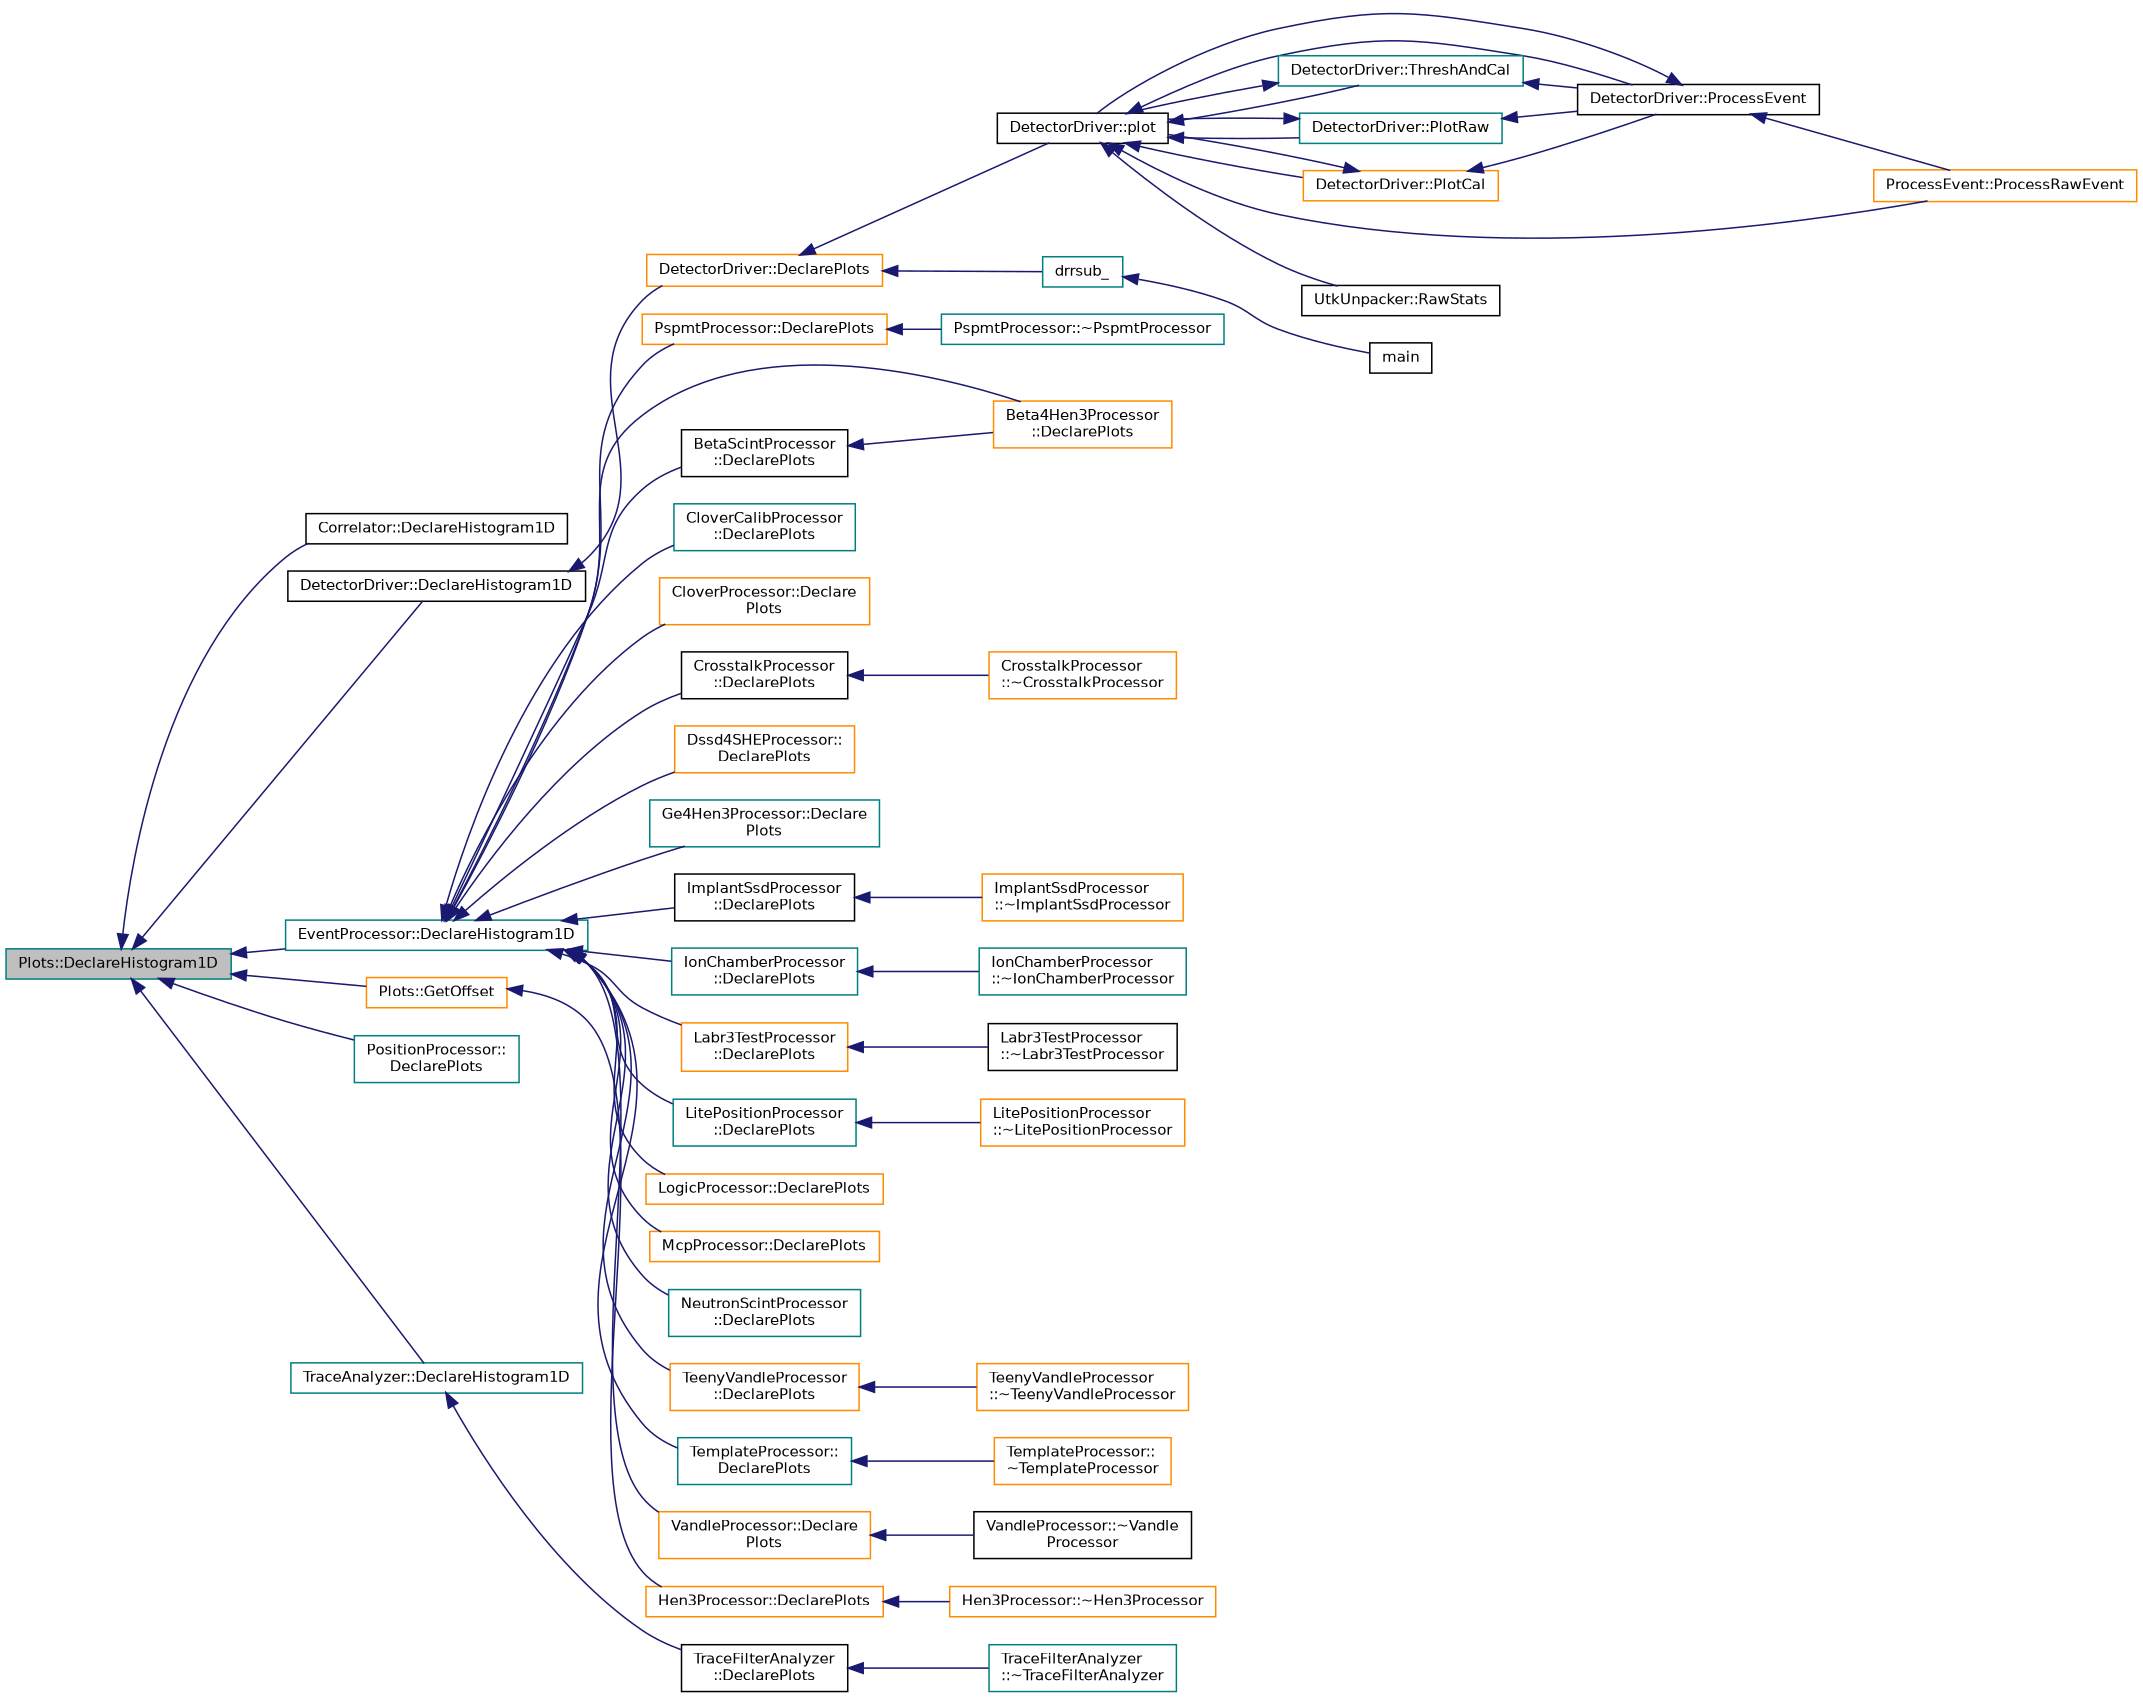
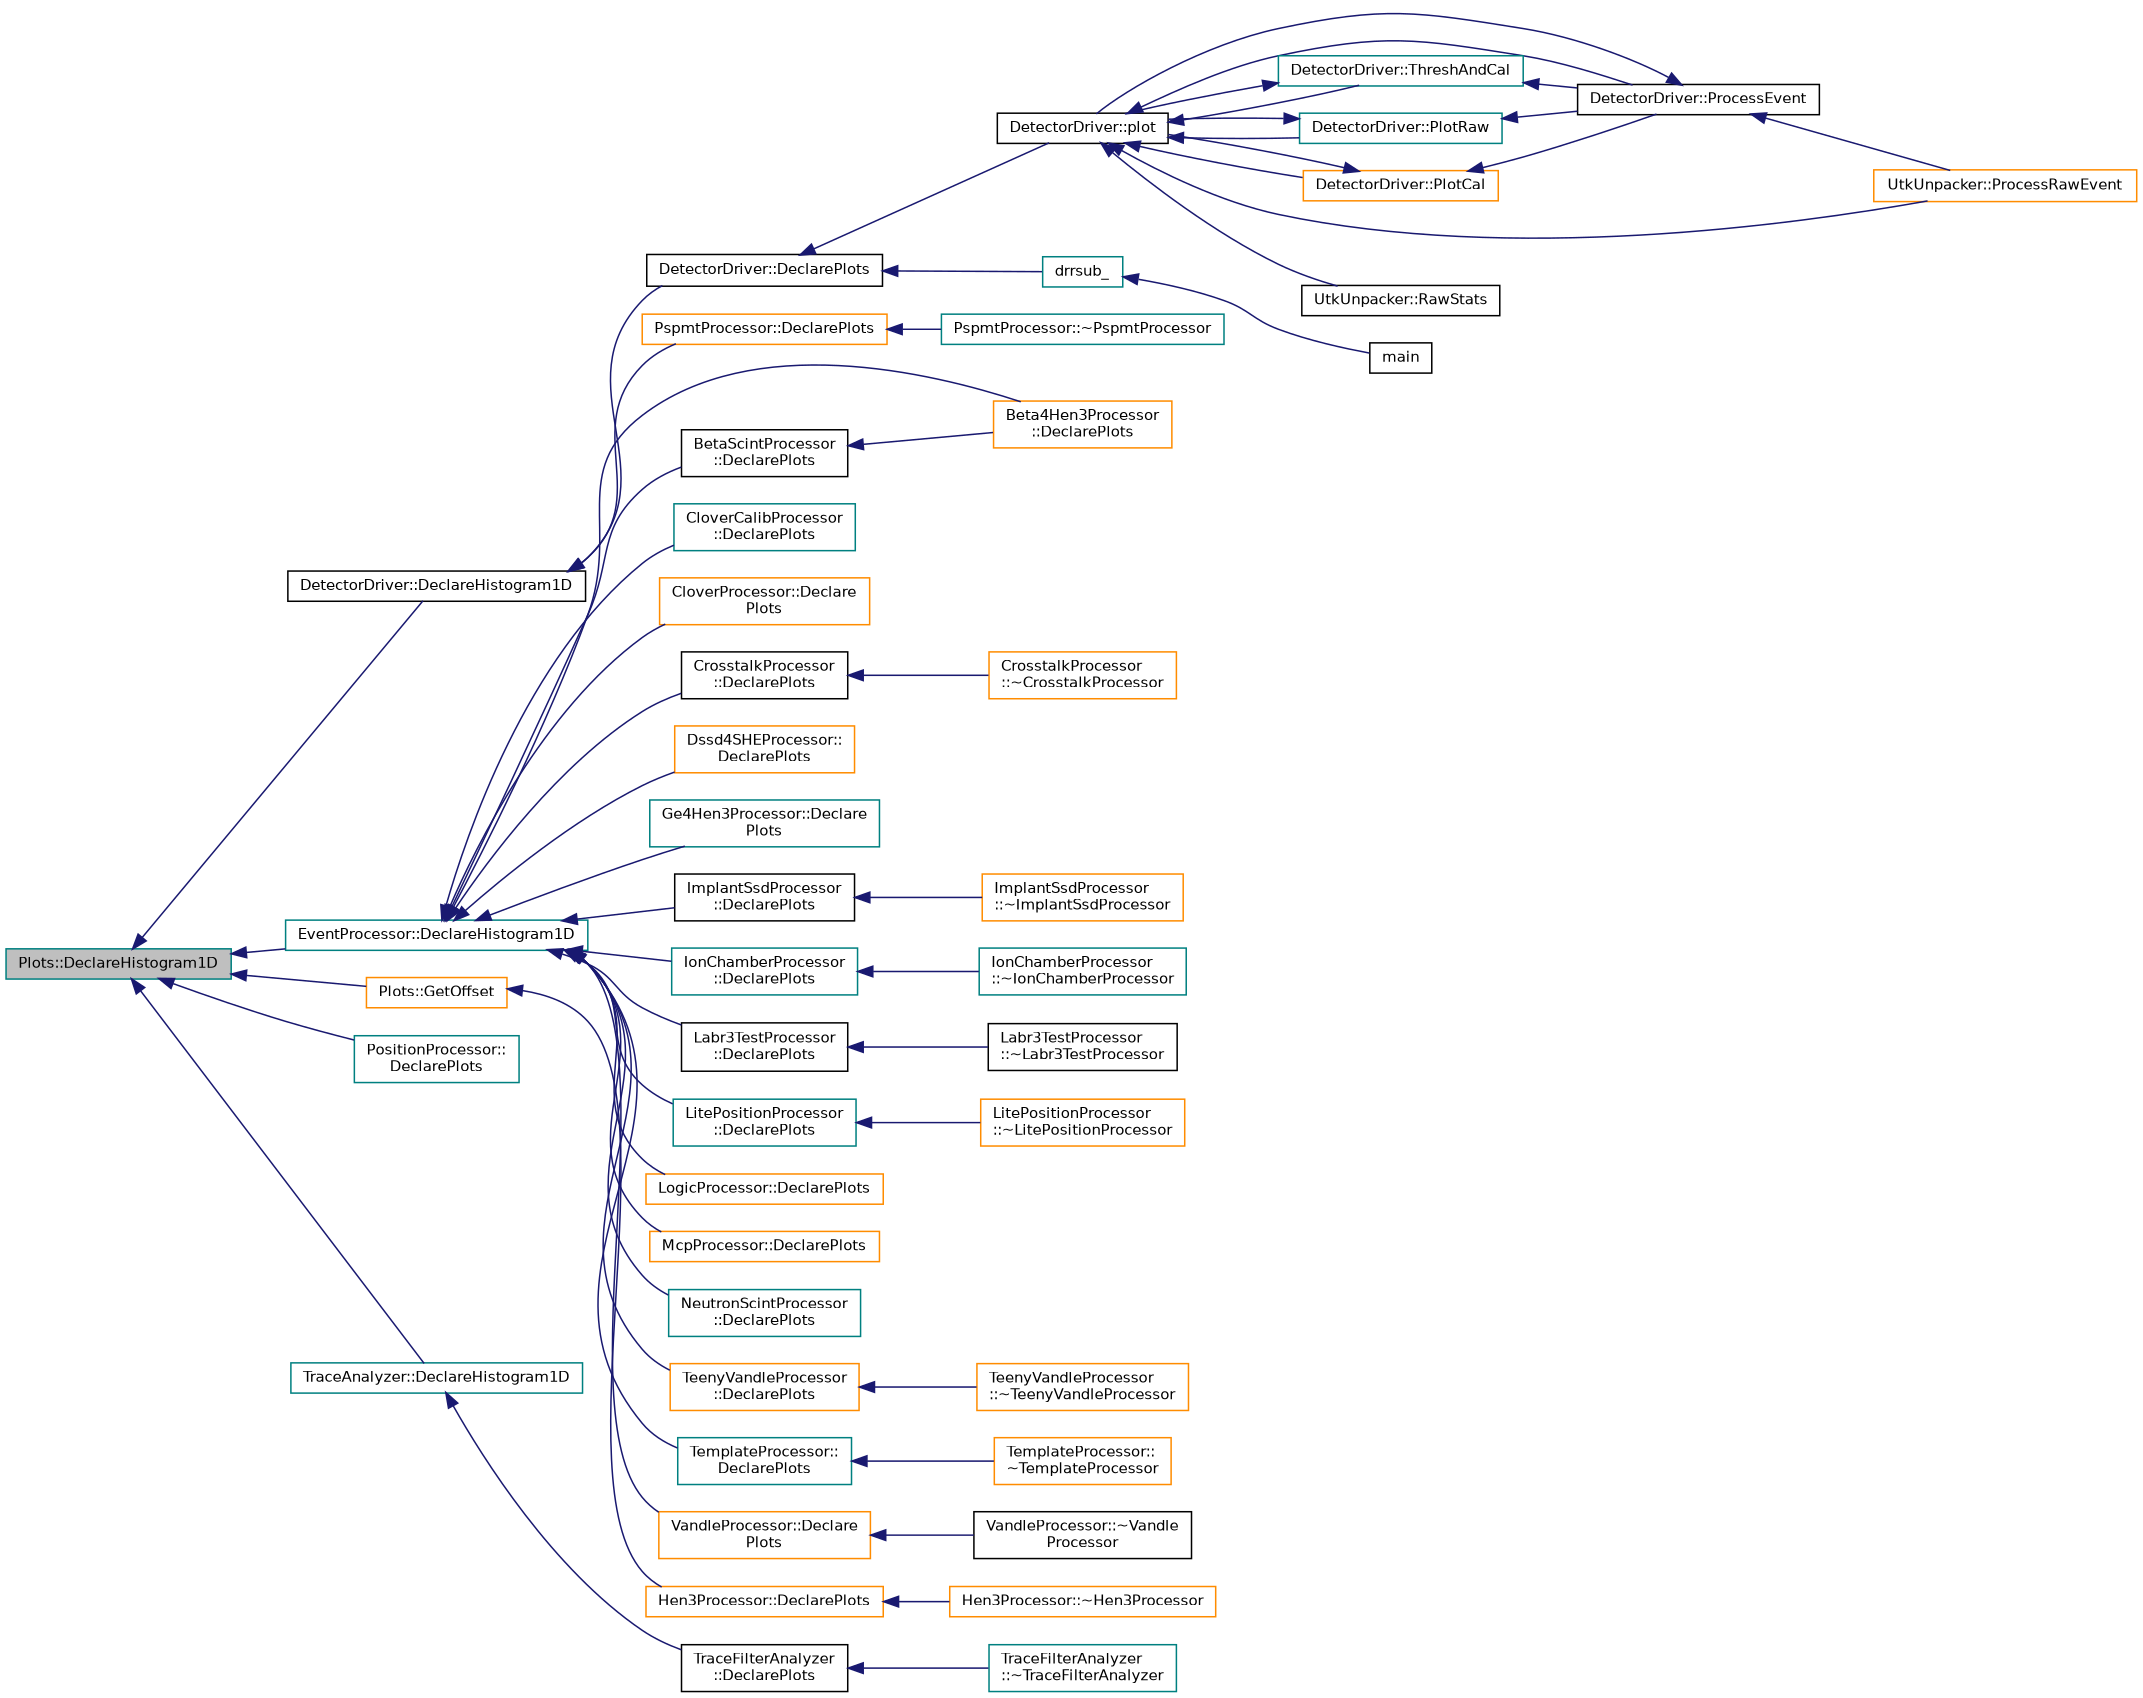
node "ProcessEvent::ProcessRawEvent": label "ProcessEvent::ProcessRawEvent" -> "UtkUnpacker::ProcessRawEvent"
node "DetectorDriver::DeclarePlots": color darkorange -> black
node "Correlator::DeclareHistogram1D": removed
edge "PspmtProcessor::DeclarePlots" -> "EventProcessor::DeclareHistogram1D": now "PspmtProcessor::DeclarePlots" -> "DetectorDriver::DeclareHistogram1D"
node "Labr3TestProcessor ::DeclarePlots": color darkorange -> black
